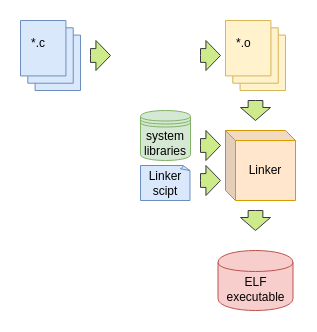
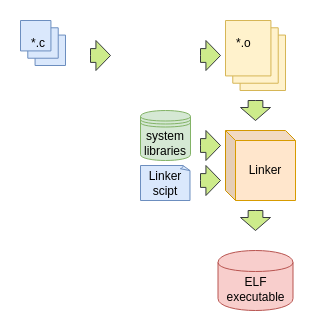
node "*.c": size 60x70 -> 45x45
